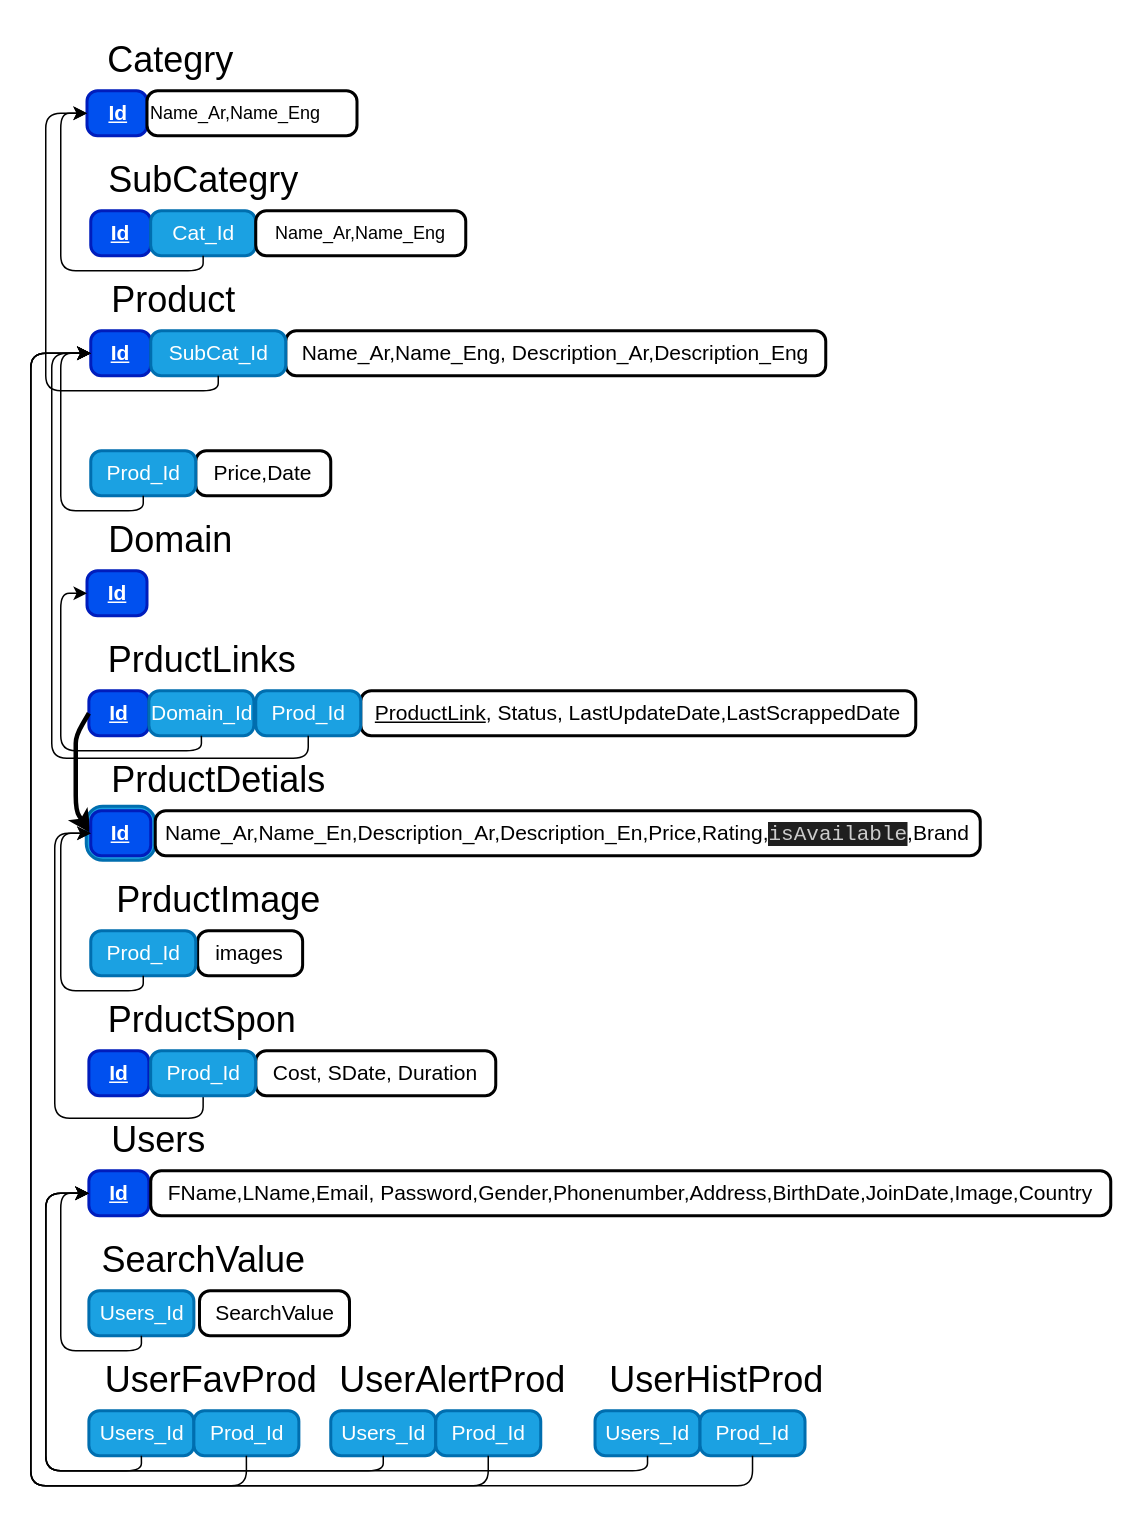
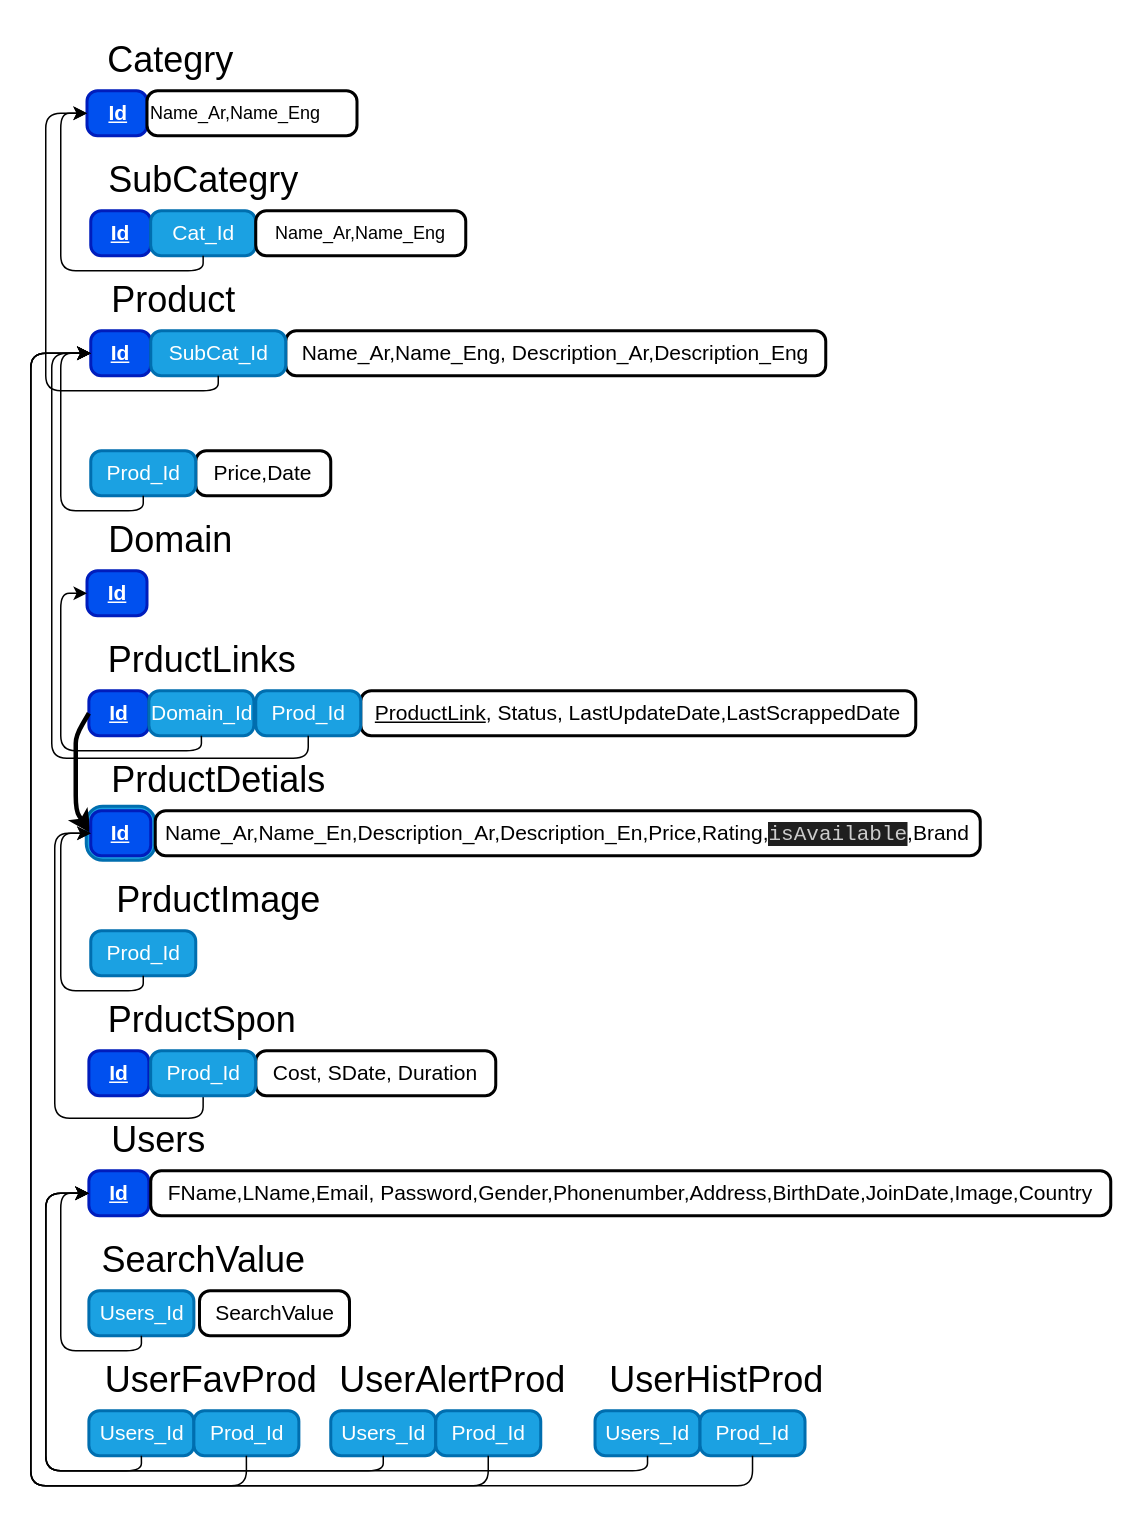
node "images": removed
